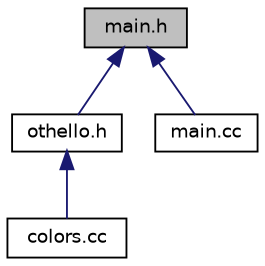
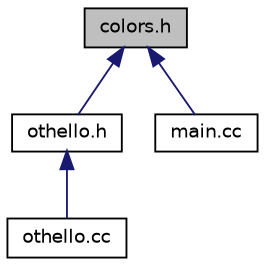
node "main.h": label "main.h" -> "colors.h"
node "colors.cc": label "colors.cc" -> "othello.cc"
